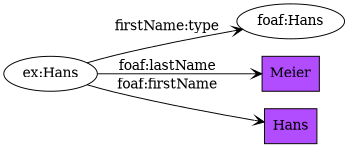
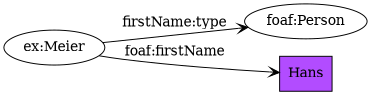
node "foaf:Hans": label "foaf:Hans" -> "foaf:Person"
node "ex:Hans": label "ex:Hans" -> "ex:Meier"
node "Meier": removed
